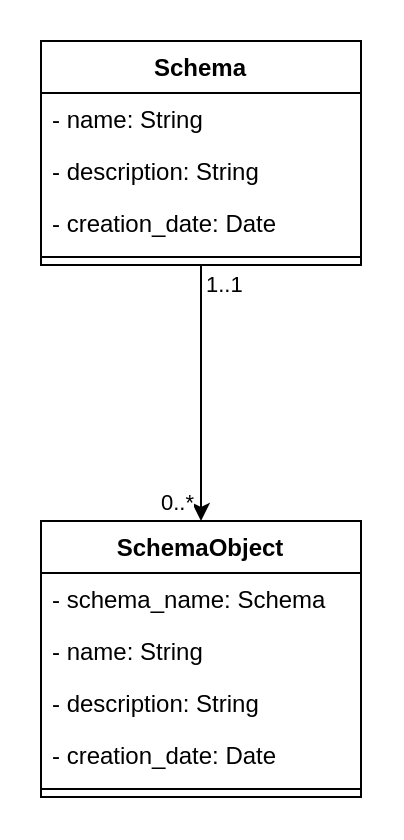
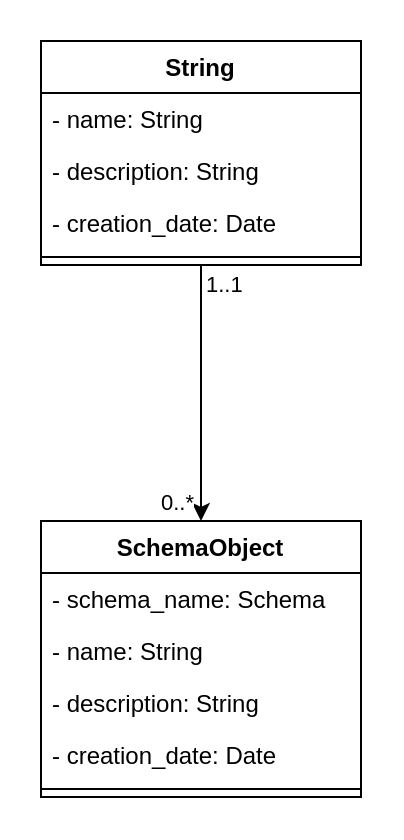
node "Schema": label "Schema" -> "String"
